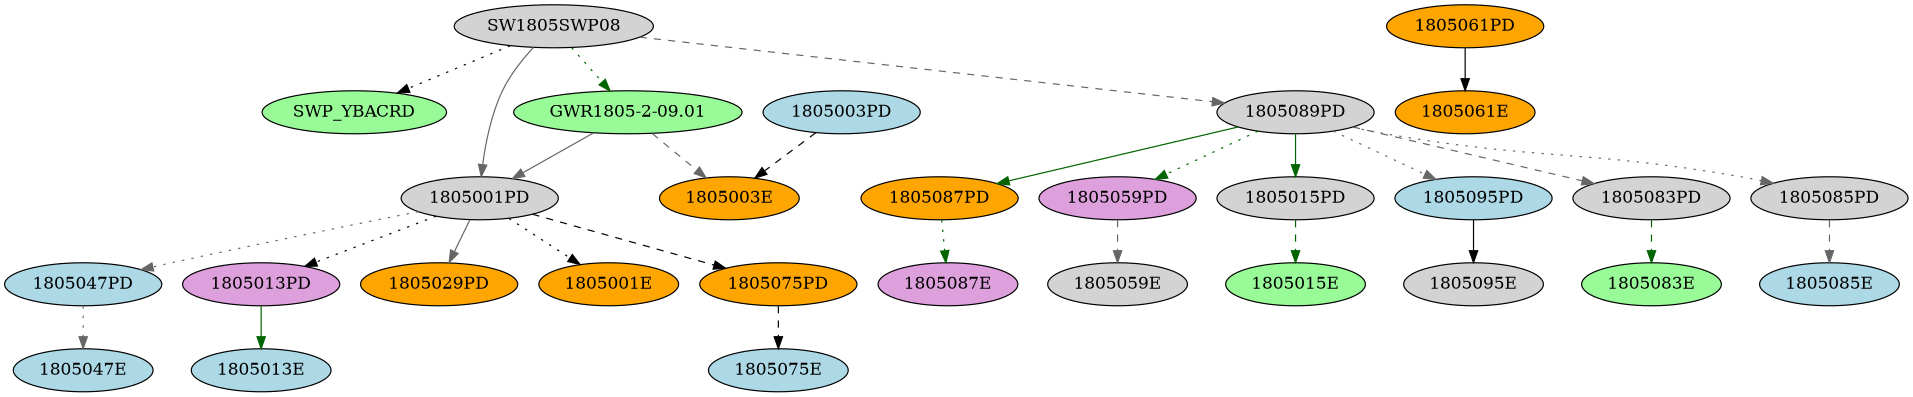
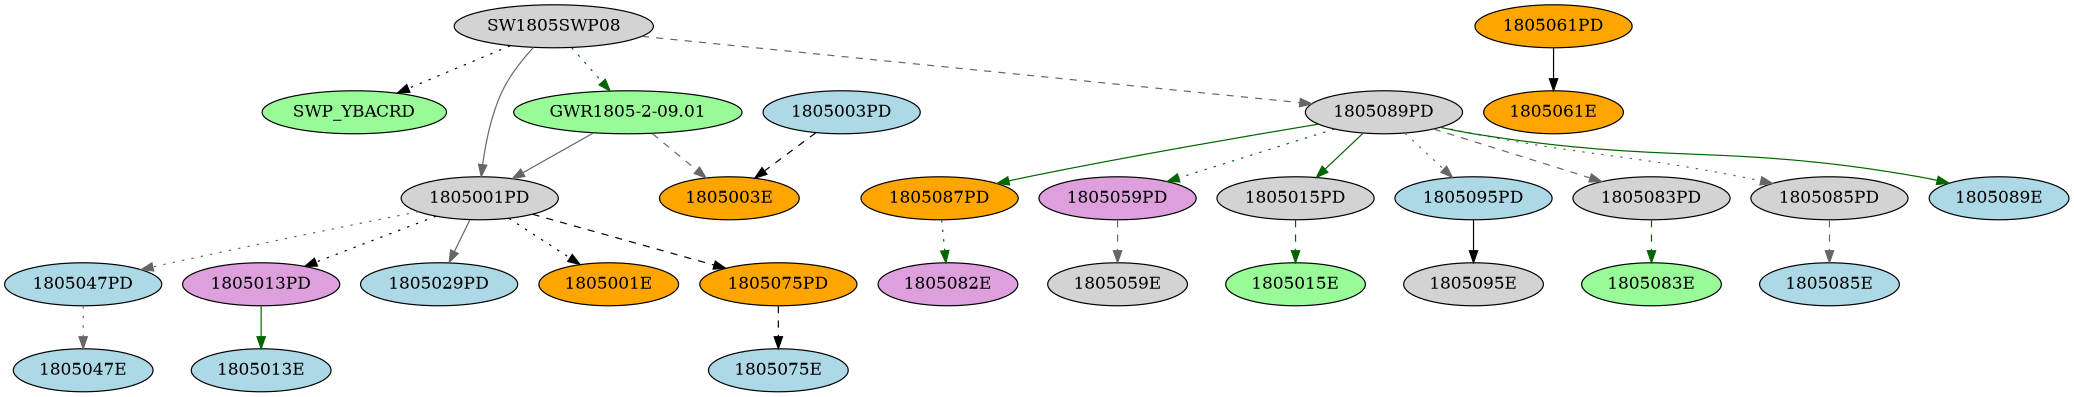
node "1805089E": added
node "1805029PD": fillcolor orange -> lightblue
node "1805087E": label "1805087E" -> "1805082E"
